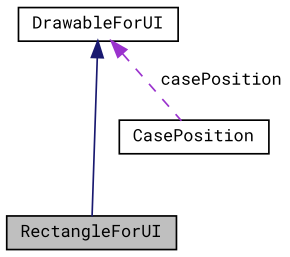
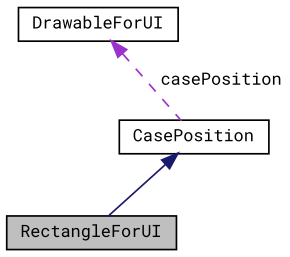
edge "RectangleForUI" -> "DrawableForUI": now "RectangleForUI" -> "CasePosition"
